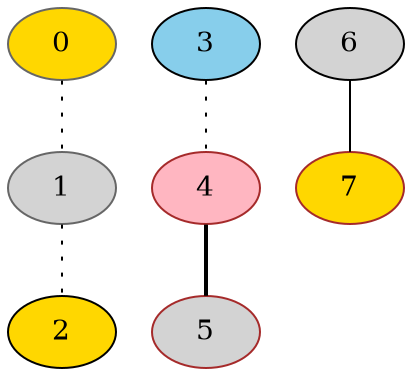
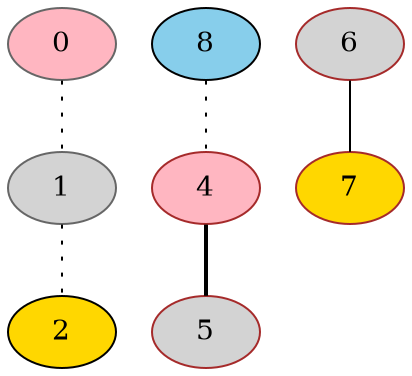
node "0": fillcolor gold -> lightpink
node "3": label "3" -> "8"
node "6": color black -> brown
